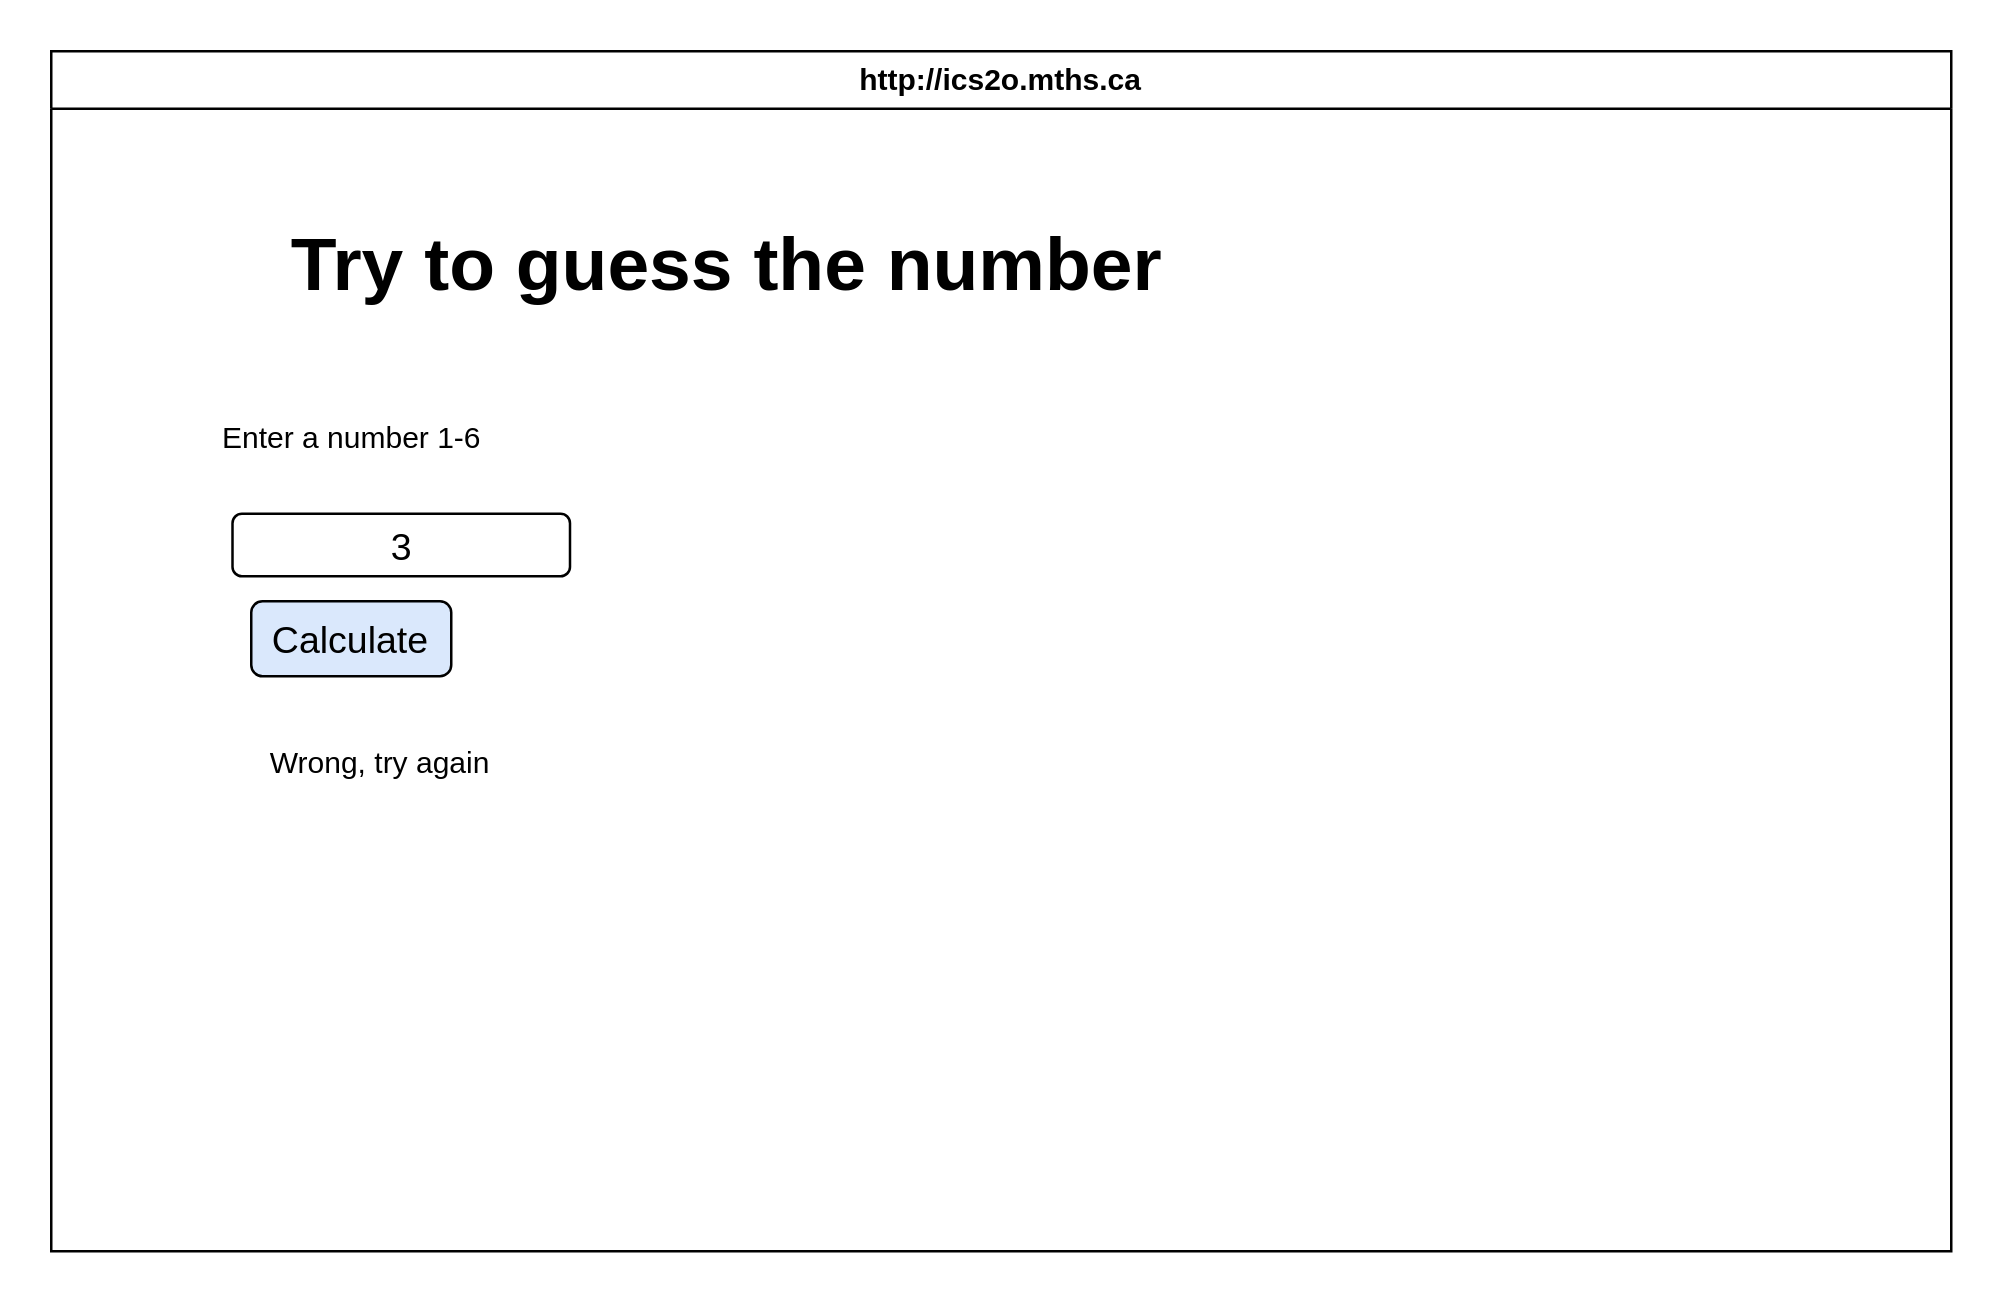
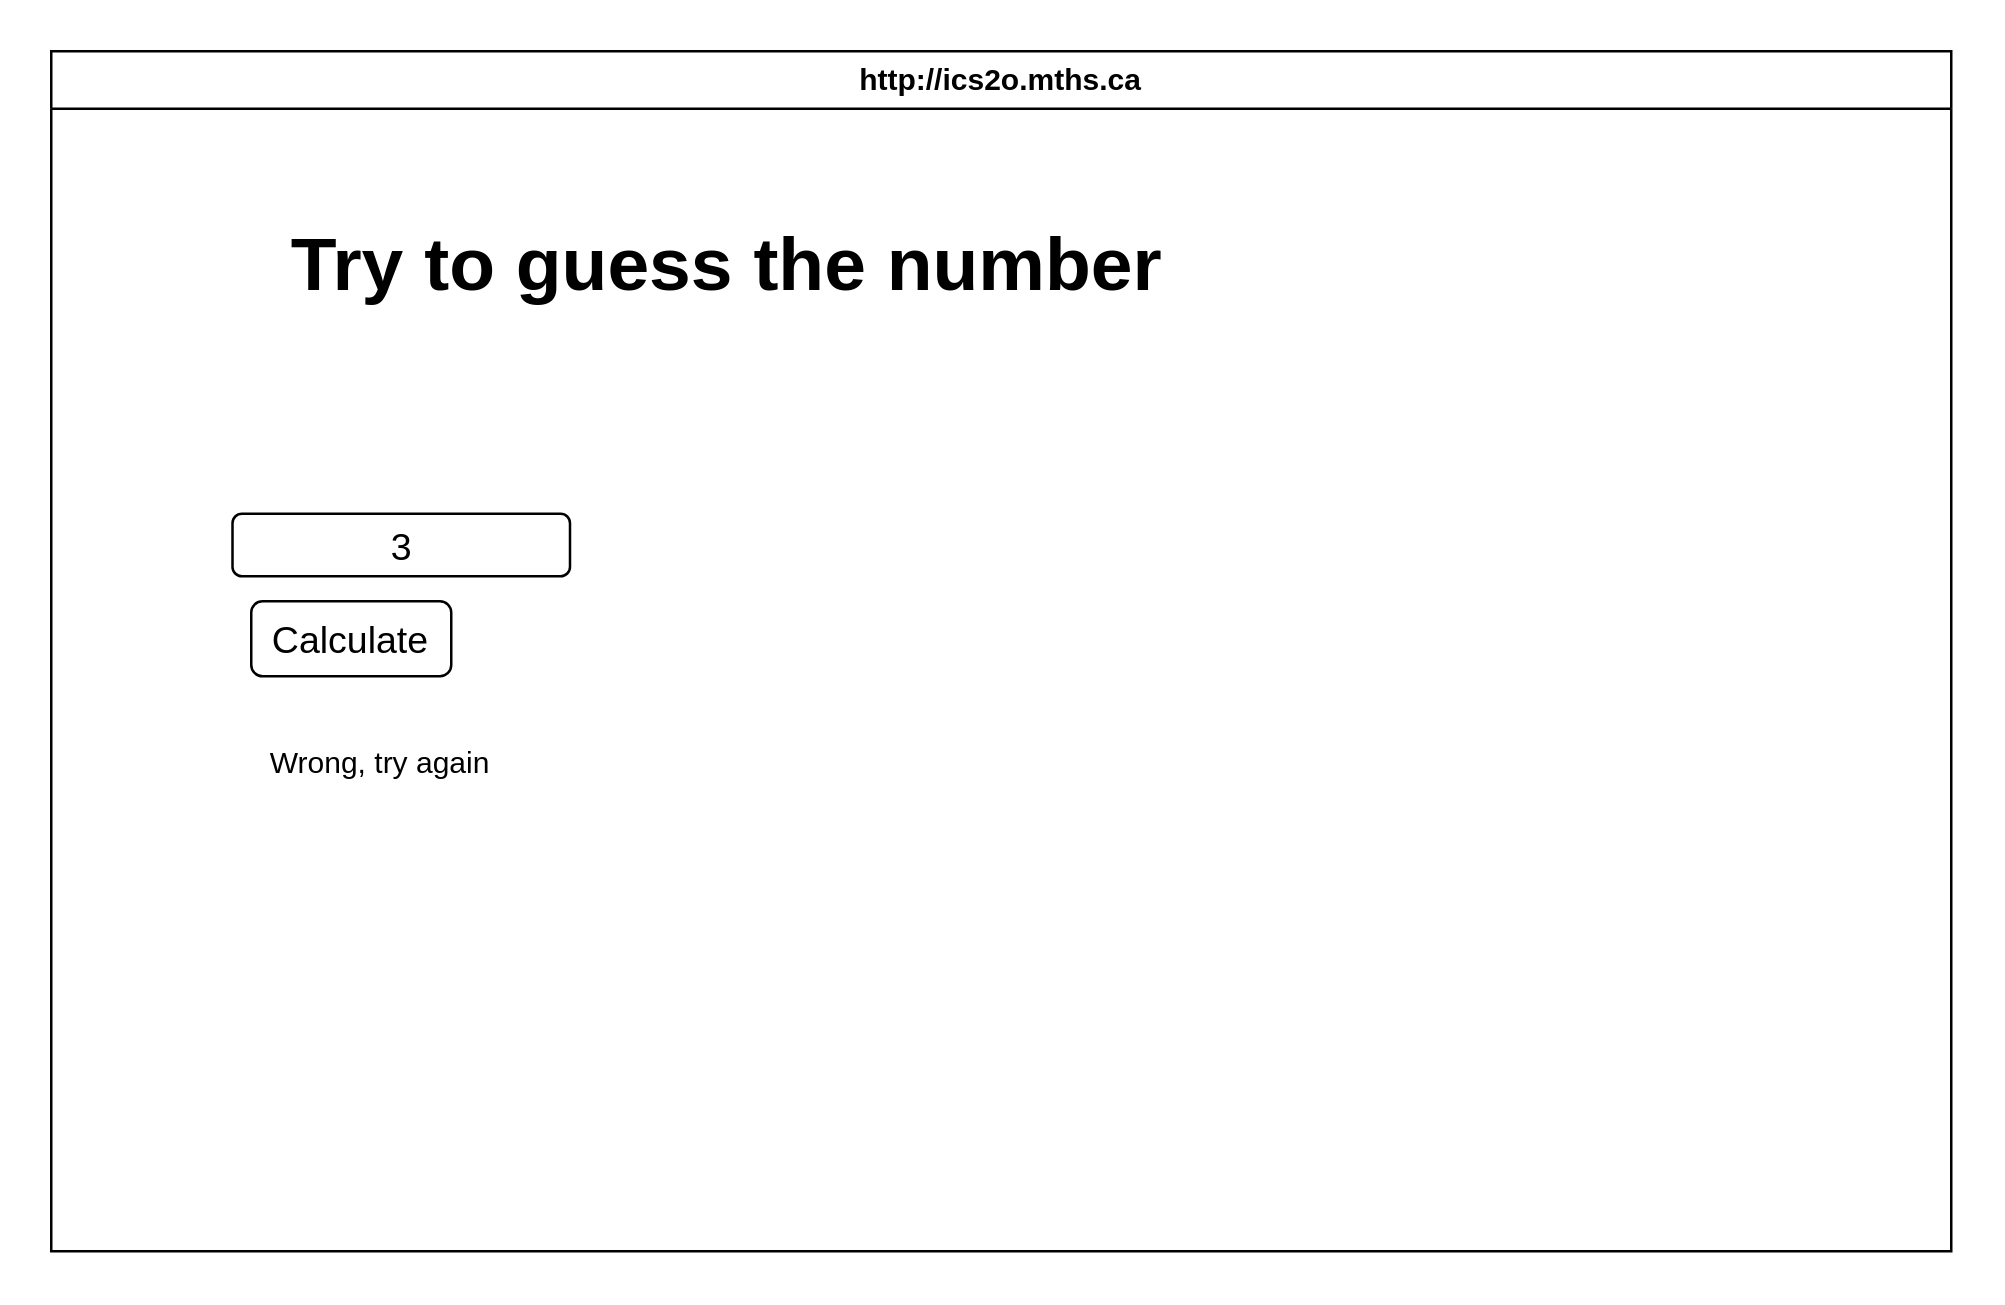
node "Enter a number 1-6": removed
node "Calculate": fillcolor #dae8fc -> #ffffff
